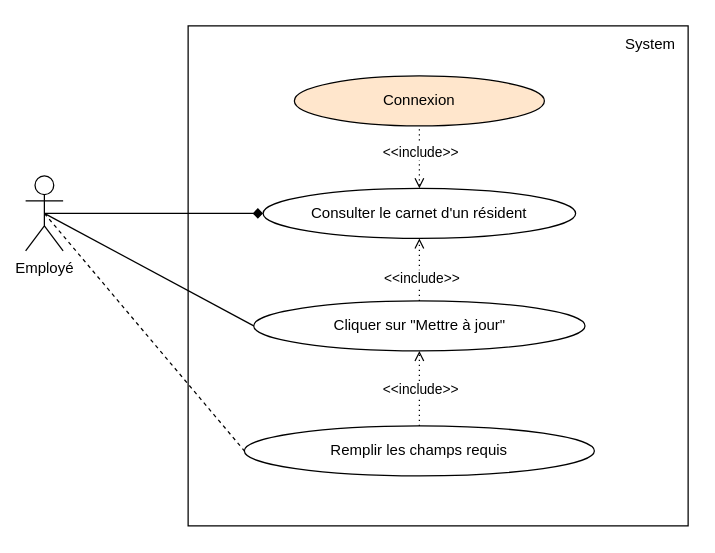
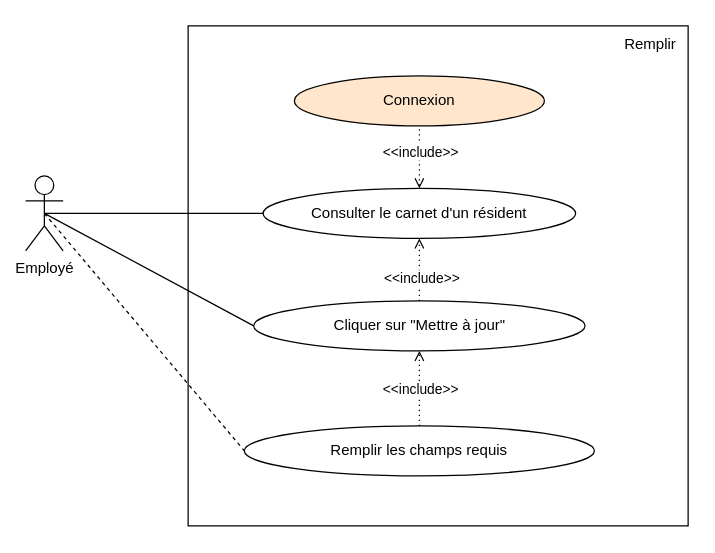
node "System": label "System" -> "Remplir"
edge "Employé" -> "Consulter le carnet d'un résident": arrowhead diamond -> none
